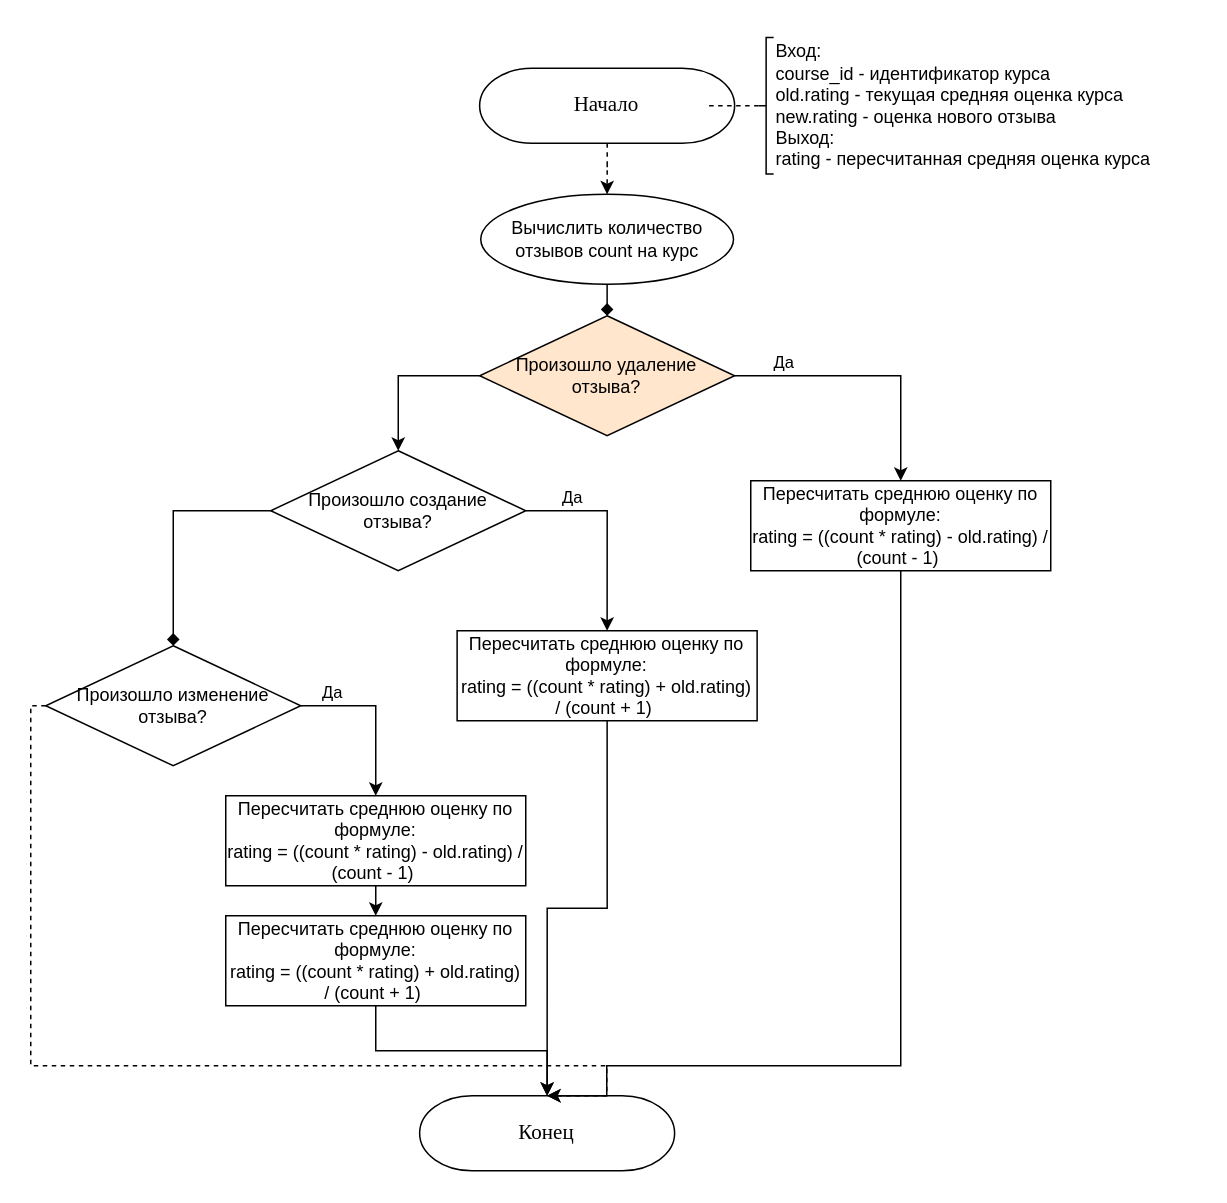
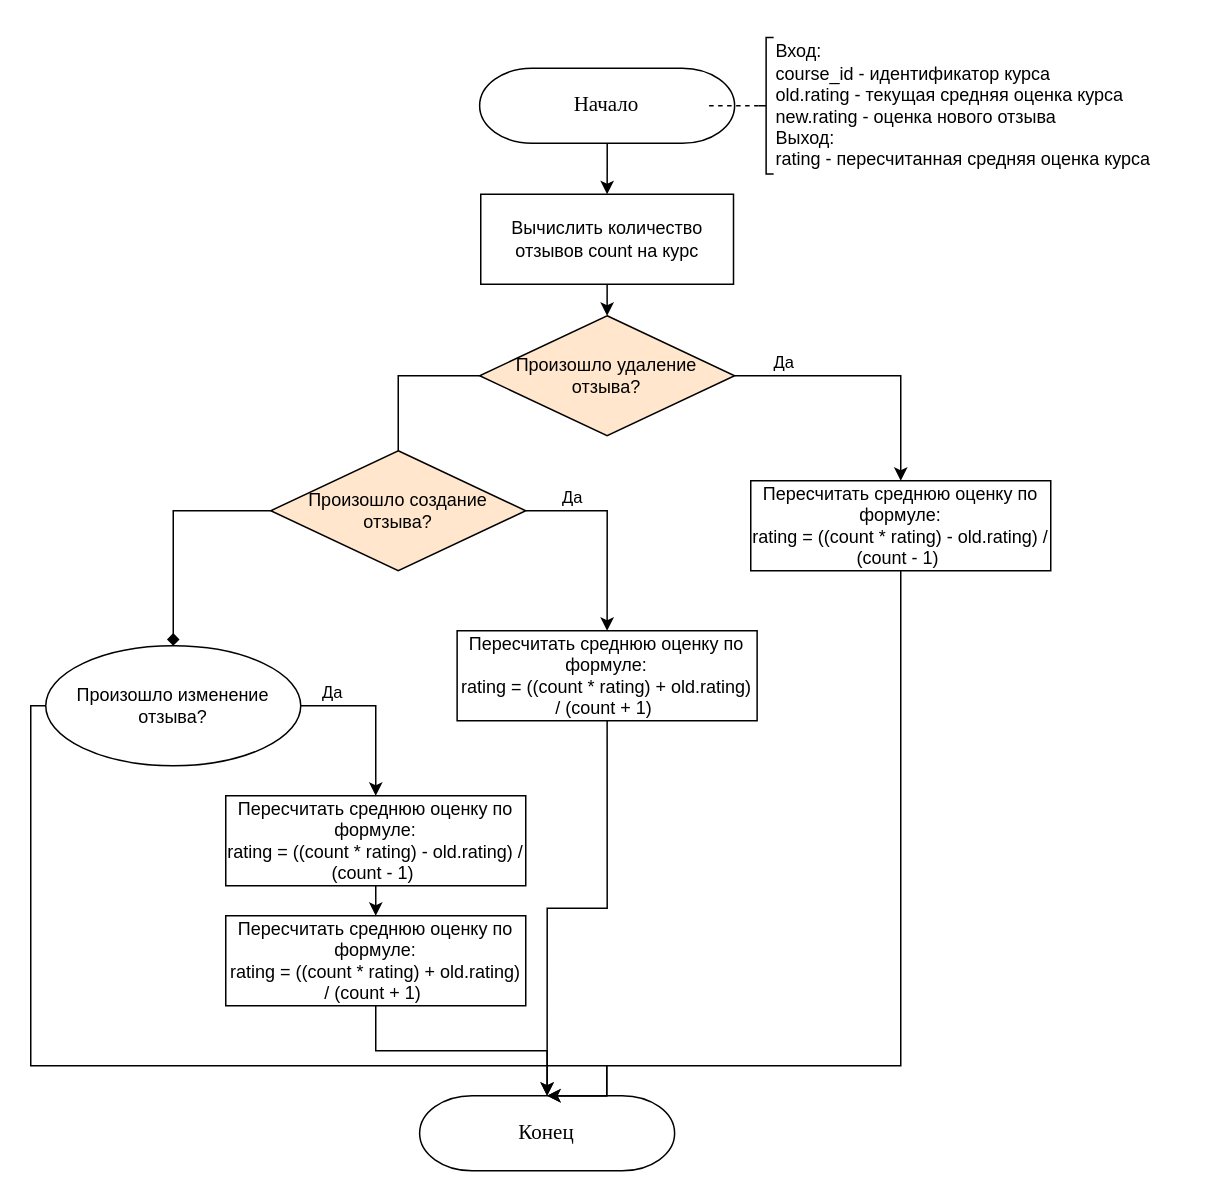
edge "Начало" -> "Вычислить количество отзывов count на курс": style dashed -> solid
node "Вычислить количество отзывов count на курс": shape ellipse -> rectangle
edge "Вычислить количество отзывов count на курс" -> "Произошло удаление отзыва?": arrowhead diamond -> classic
edge "Произошло удаление отзыва?" -> "Произошло создание отзыва?": arrowhead classic -> none
node "Произошло создание отзыва?": fillcolor #ffffff -> #ffe6cc
node "Произошло изменение отзыва?": shape diamond -> ellipse
edge "Произошло изменение отзыва?" -> "Конец": style dashed -> solid
